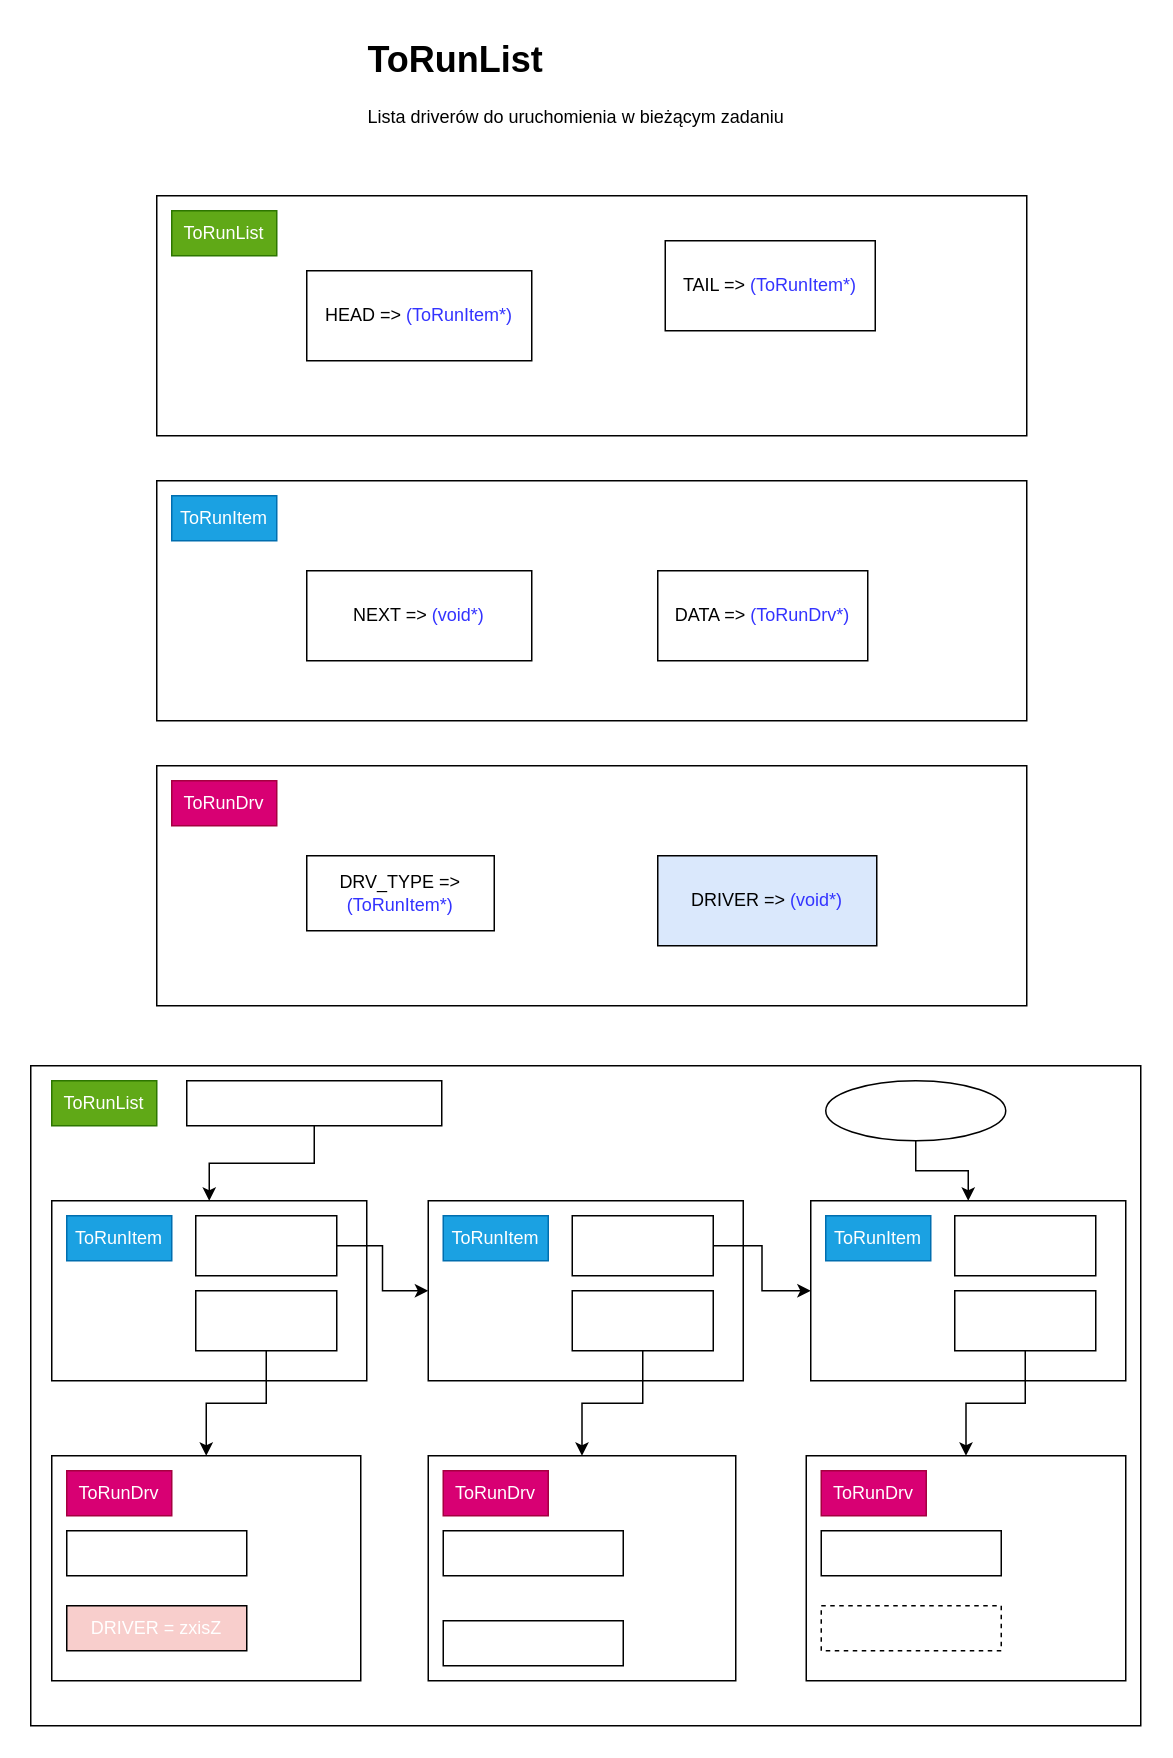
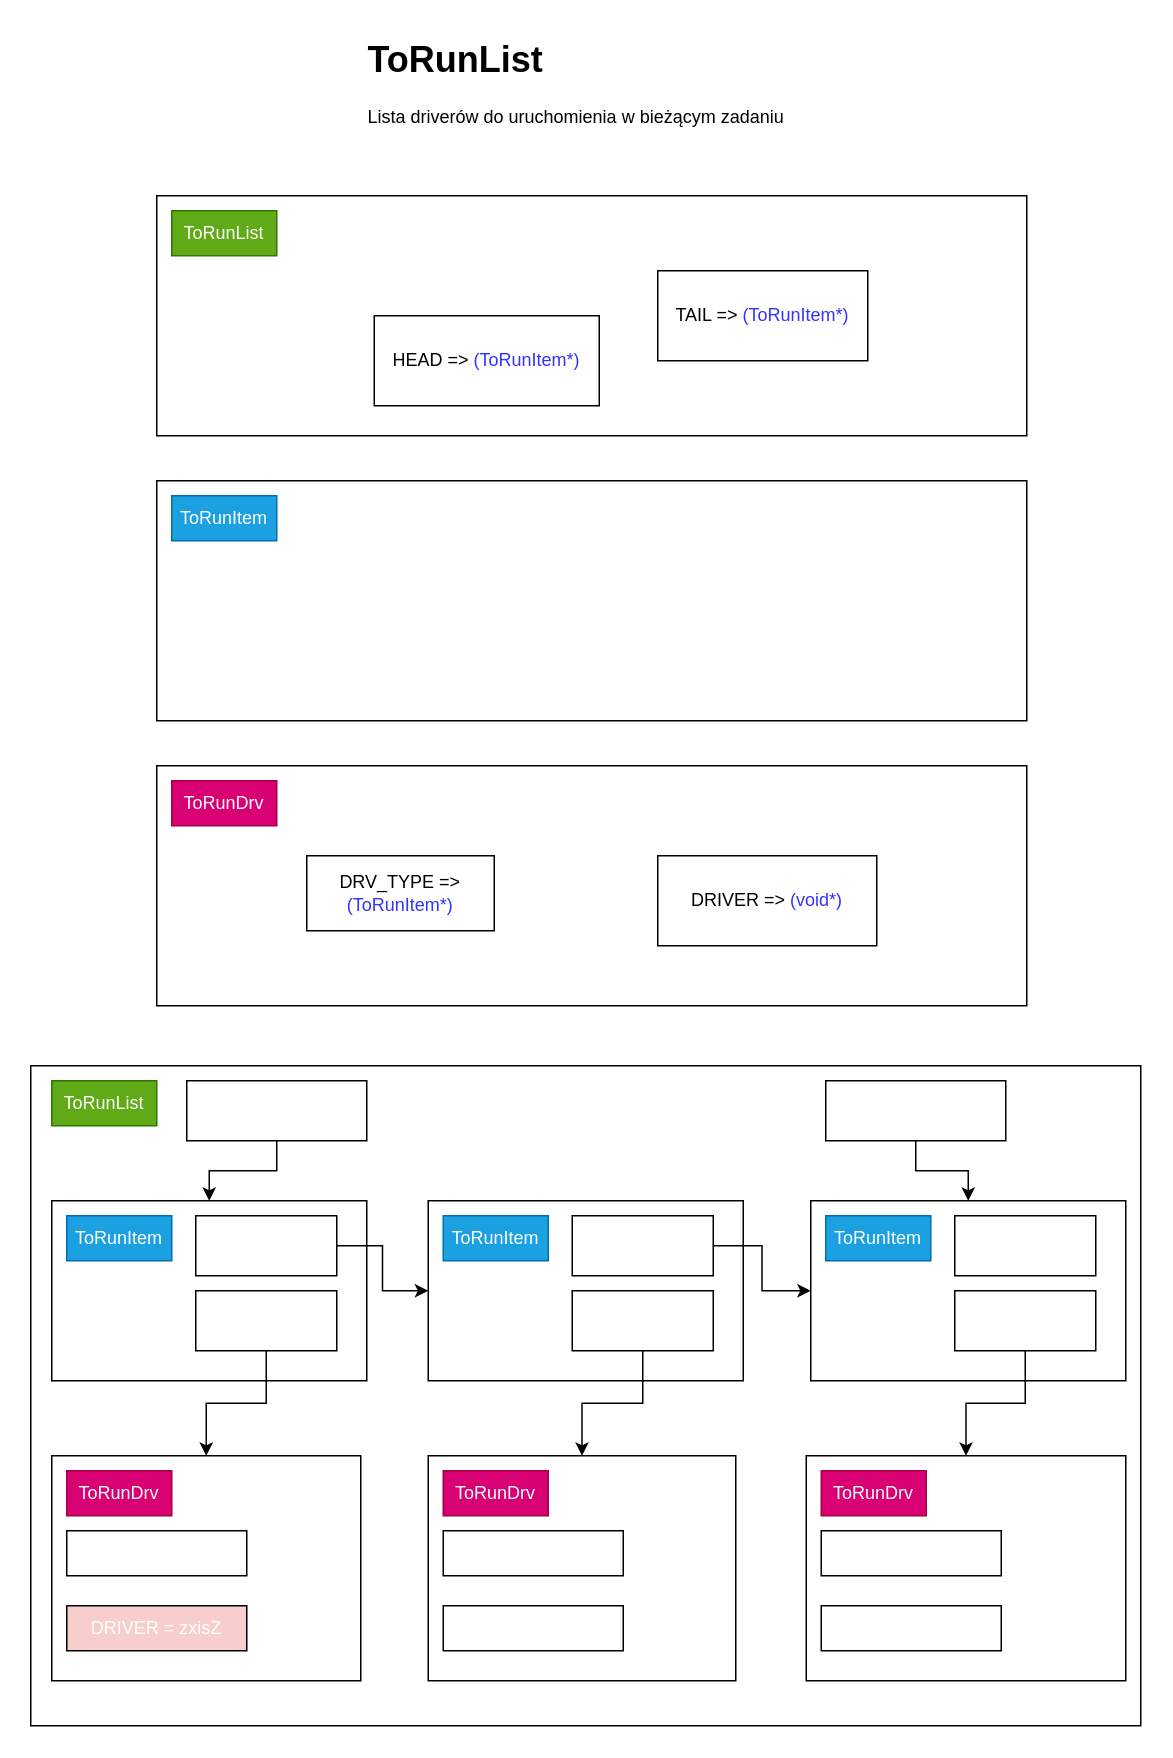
node "TAIL => (ToRunItem*)": moved (770, 286) -> (763, 316)
node "HEAD => (ToRunItem*)": moved (419, 316) -> (487, 361)
node "NEXT => (void*)": removed
node "DATA => (ToRunDrv*)": removed
node "DRIVER => (void*)": fillcolor #dae8fc -> #ffffff
node "HEAD": size 255x45 -> 180x60
node "TAIL": shape ellipse -> rectangle
node "DRIVER = zxisA": style dashed -> solid
node "DRIVER = zxisG": moved (533, 1643) -> (533, 1628)
